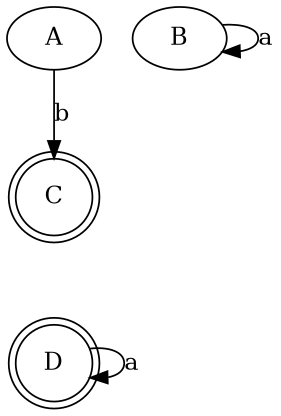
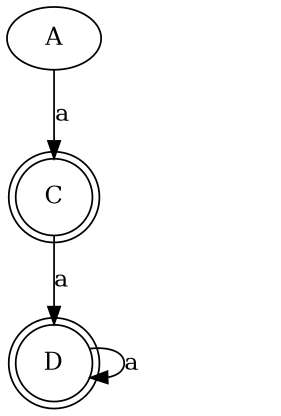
node "B": removed
edge "A" -> "C": label "b" -> "a"
edge "C" -> "D": added, label "a"
